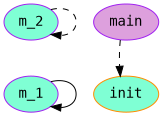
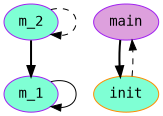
edge "m_2" -> "m_1": added
edge "main" -> "init": style dashed -> bold
edge "init" -> "main": added
